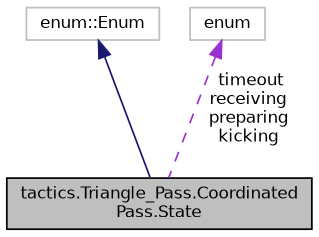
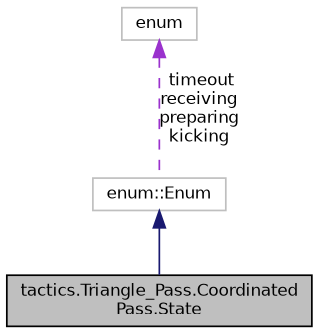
edge "tactics.Triangle_Pass.Coordinated Pass.State" -> "enum": now "enum::Enum" -> "enum"
